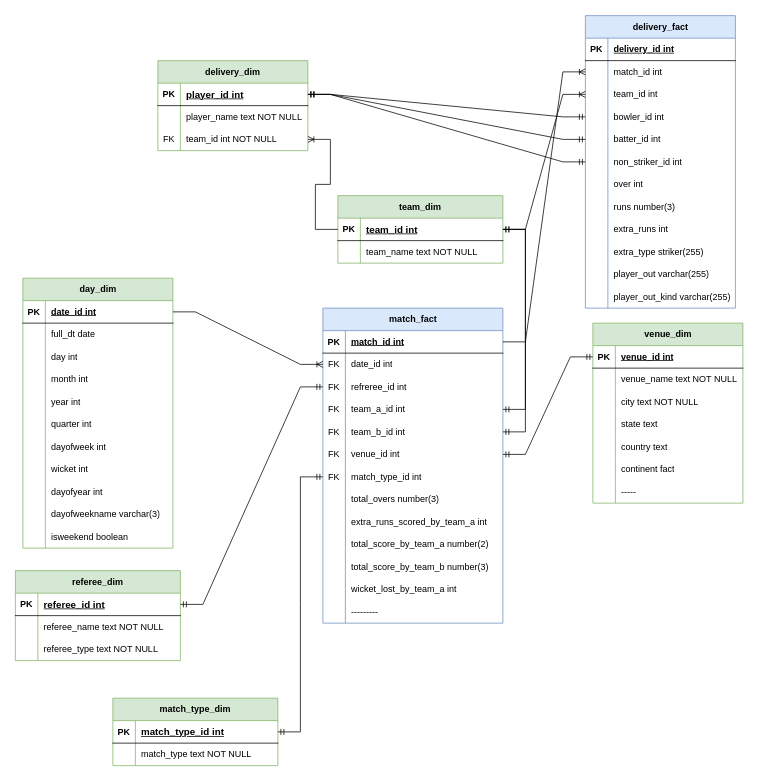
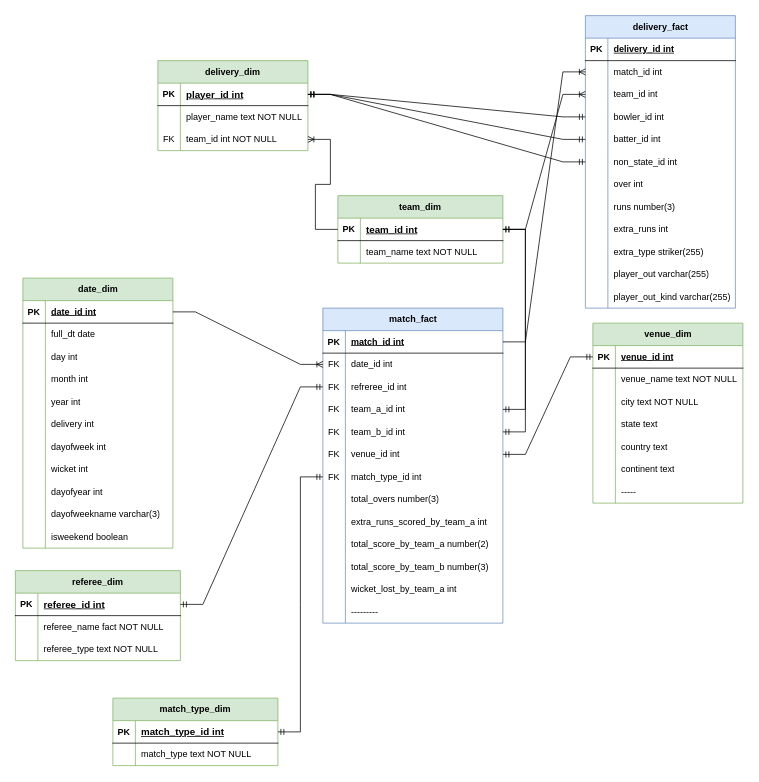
node "non_striker_id int": label "non_striker_id int" -> "non_state_id int"
node "day_dim": label "day_dim" -> "date_dim"
node "quarter int": label "quarter int" -> "delivery int"
node "continent fact": label "continent fact" -> "continent text"
node "referee_name text NOT NULL": label "referee_name text NOT NULL" -> "referee_name fact NOT NULL"
